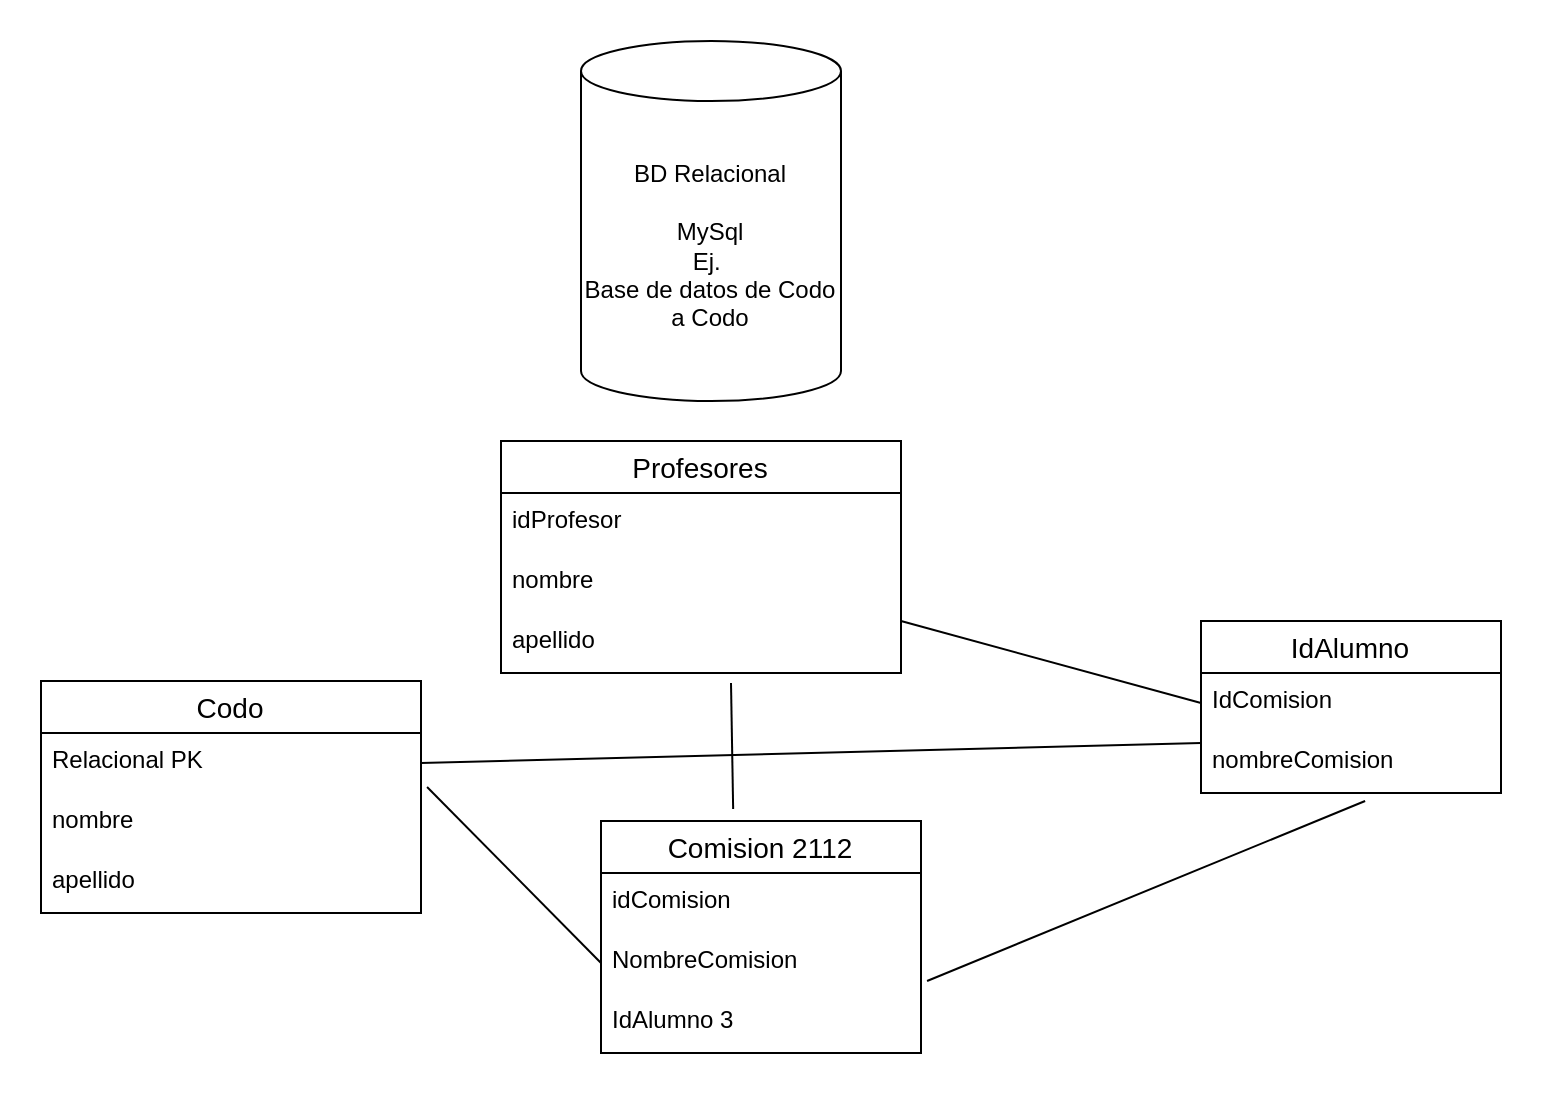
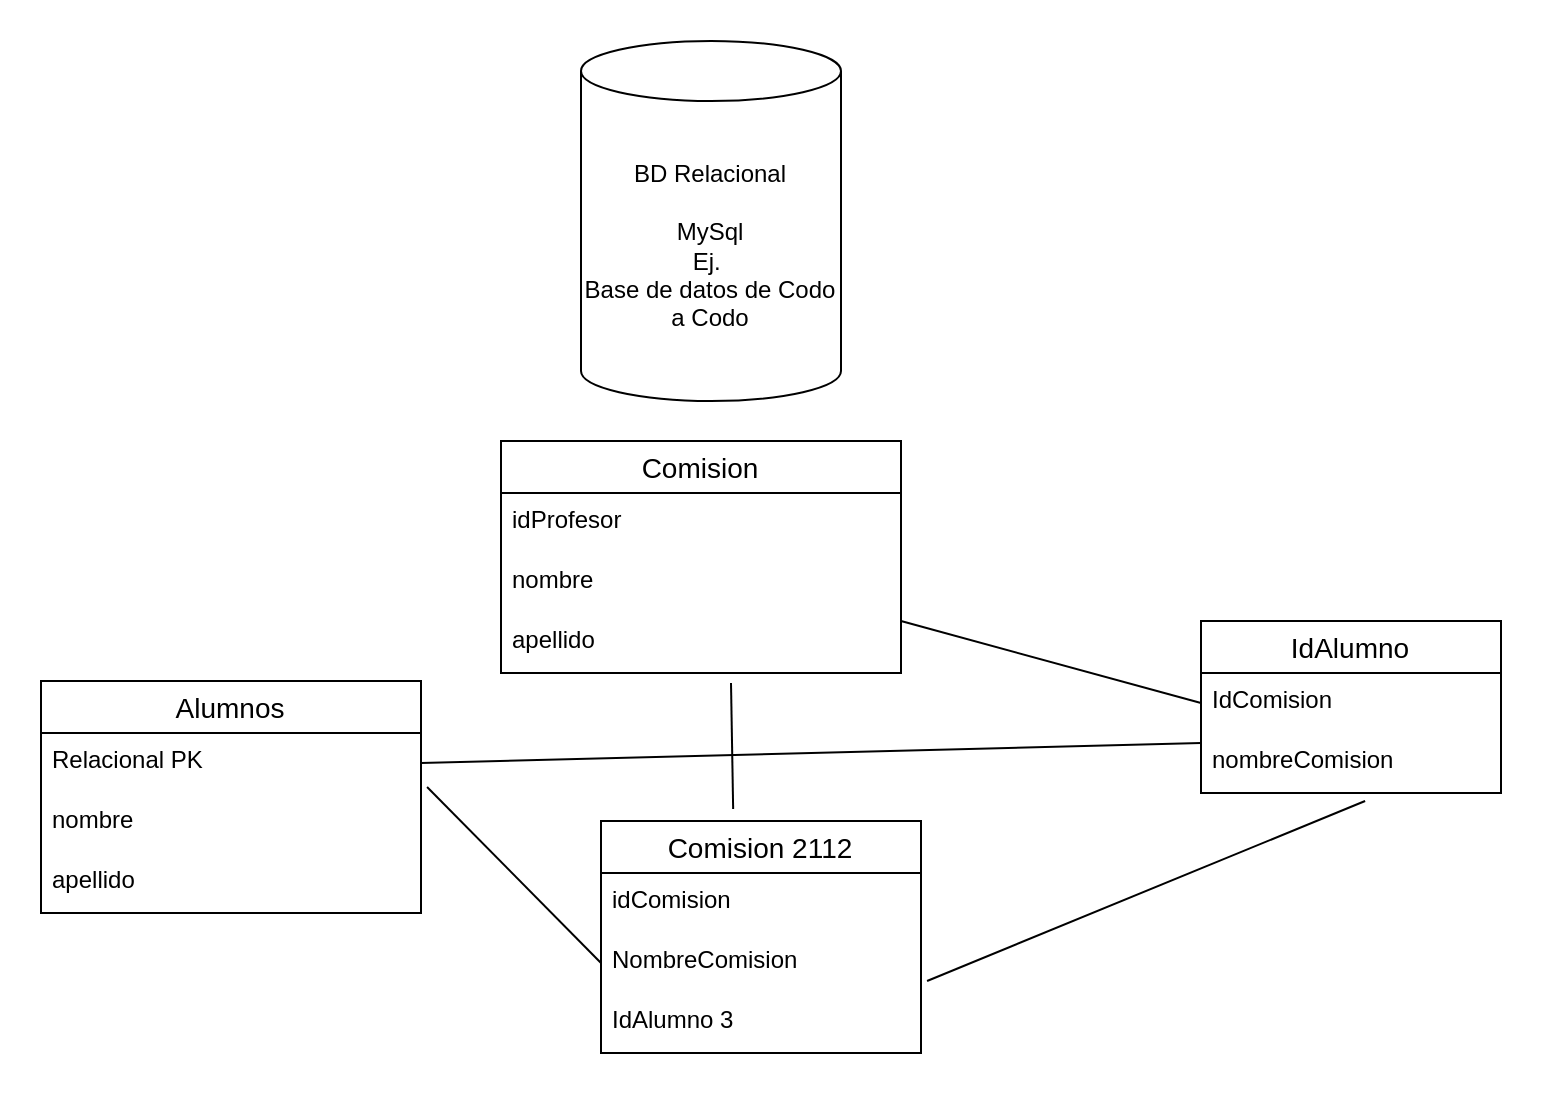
node "Profesores": label "Profesores" -> "Comision"
node "Codo": label "Codo" -> "Alumnos"
